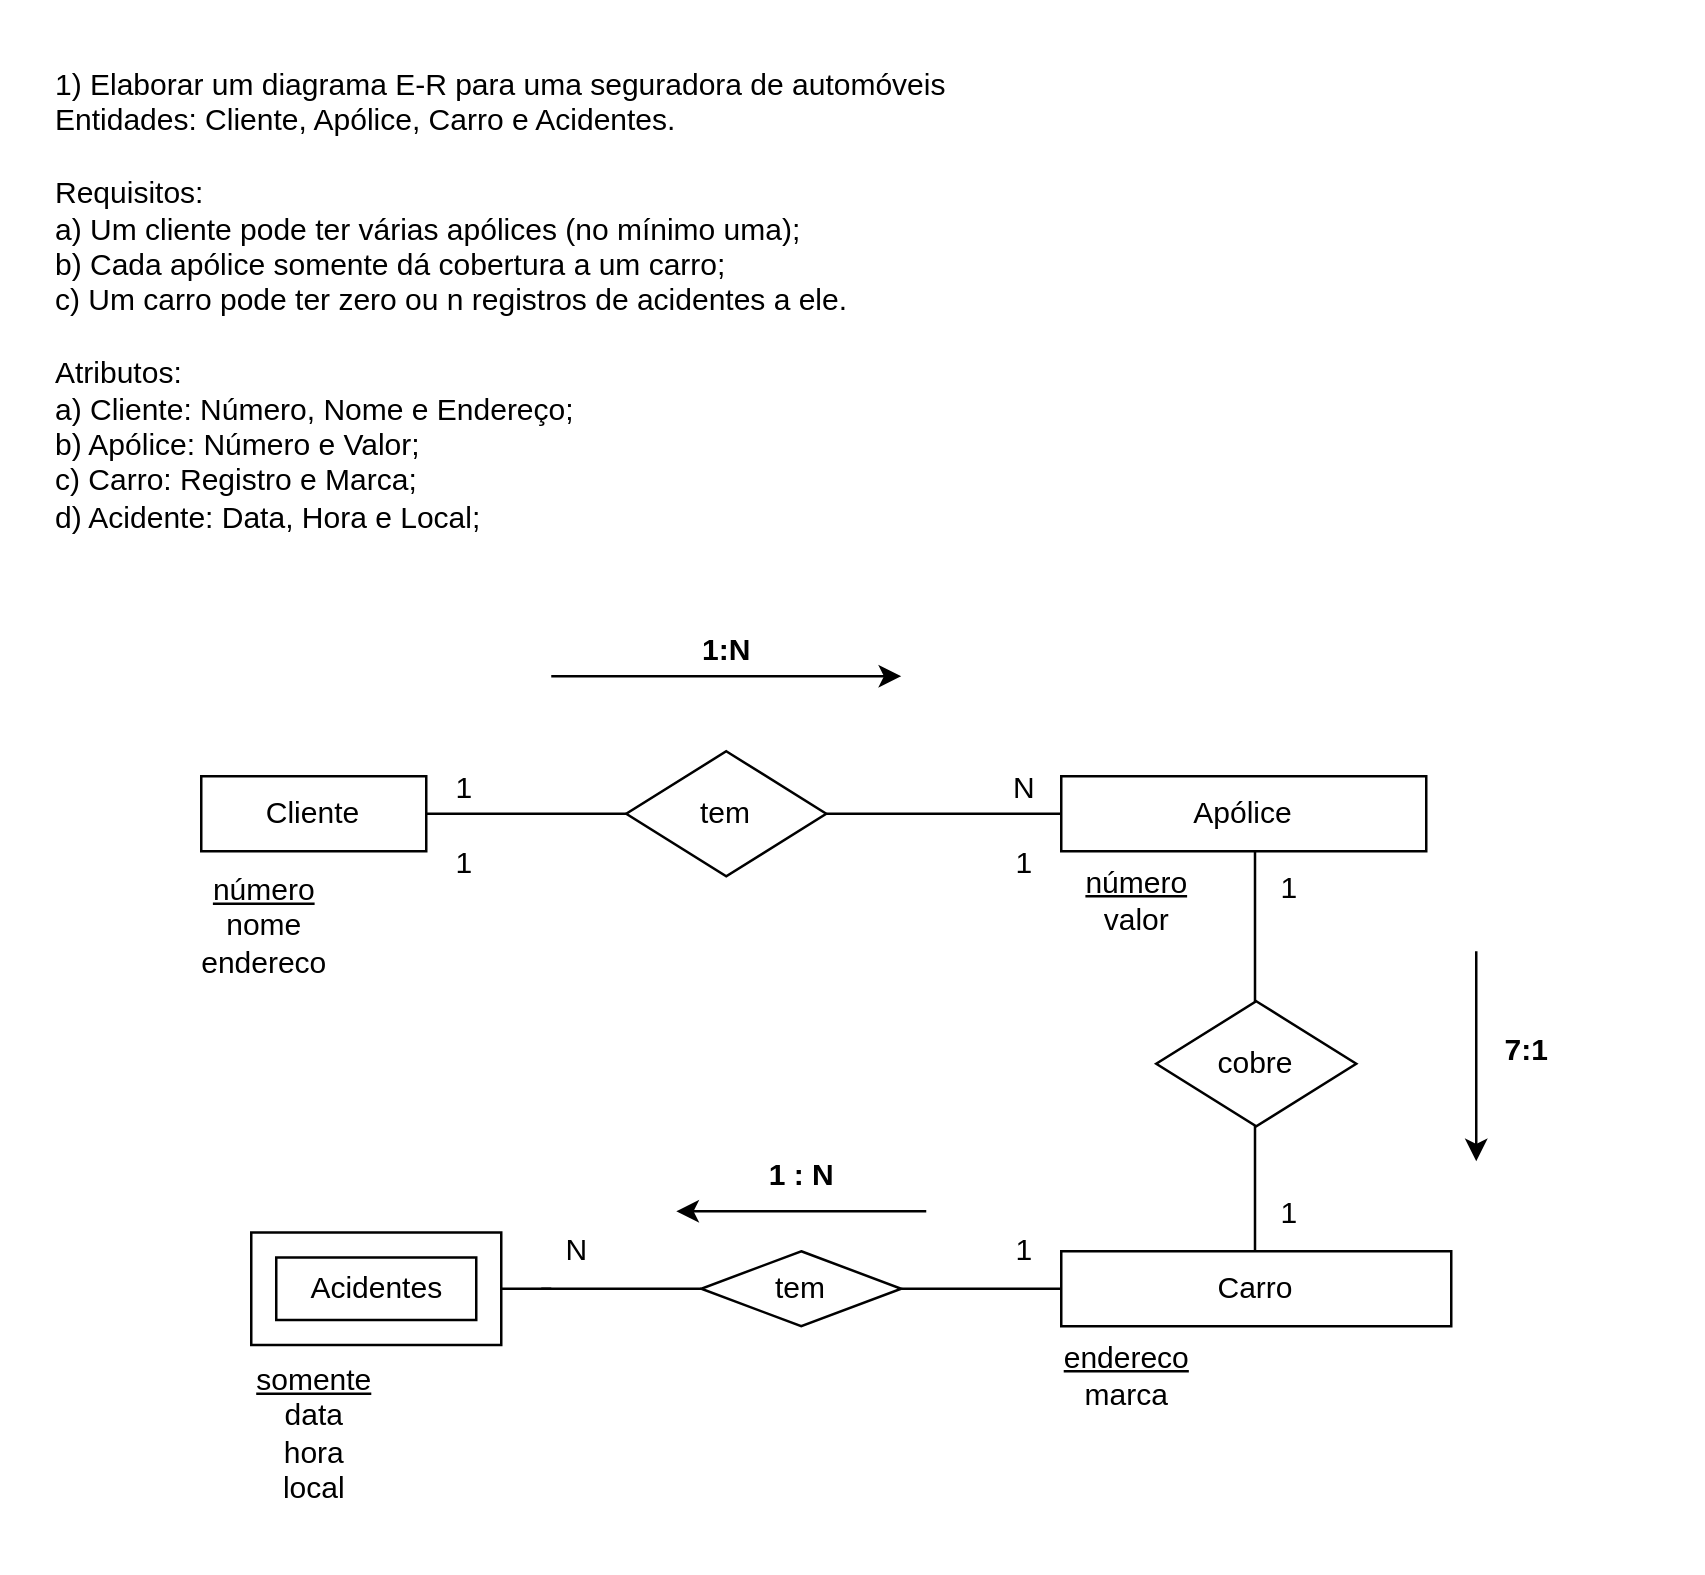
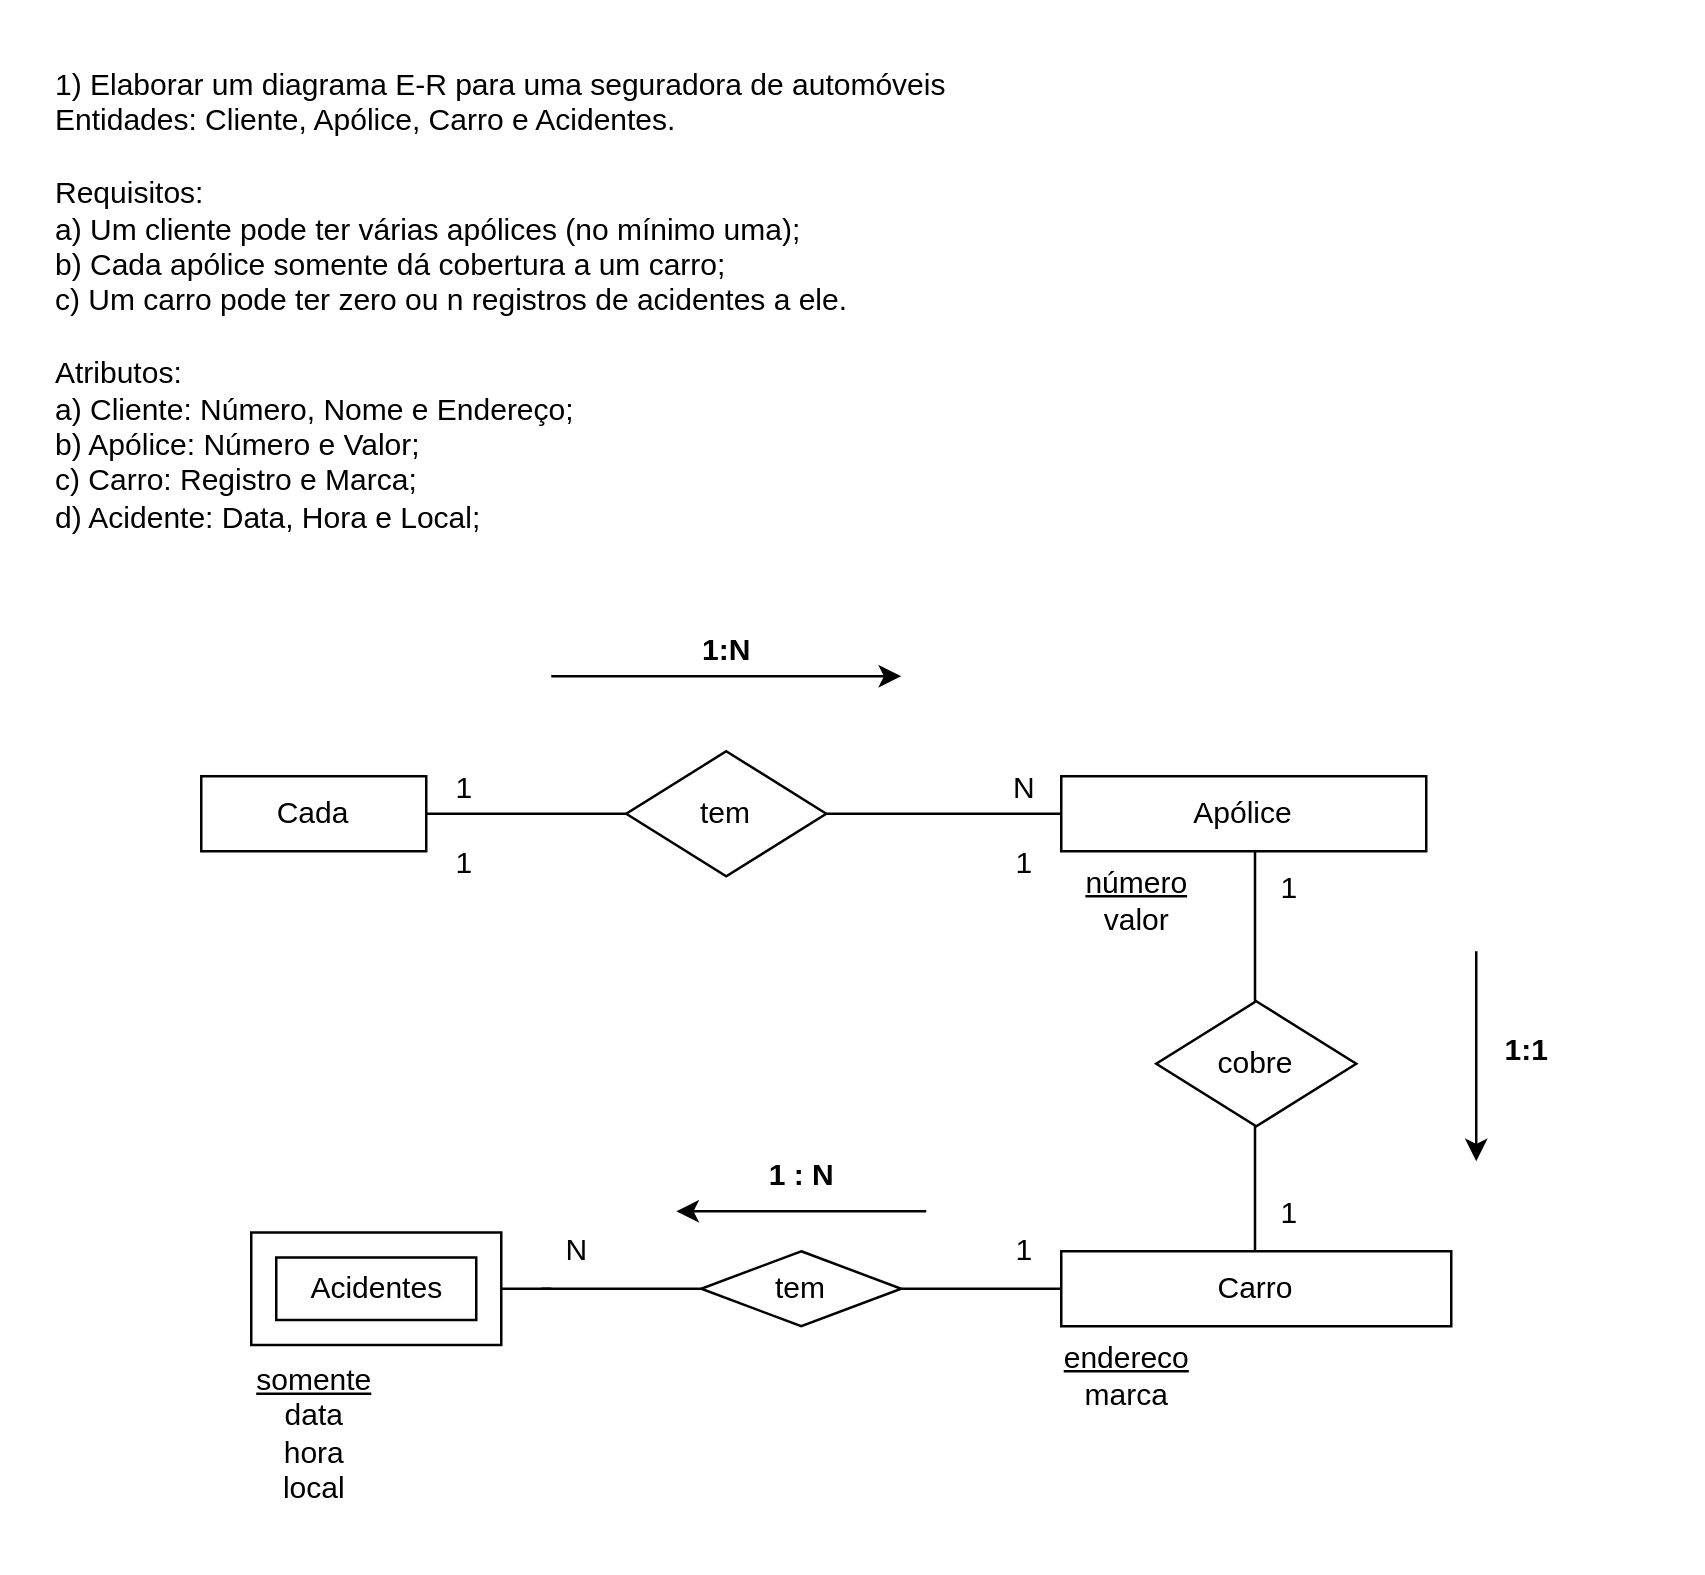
node "Cliente": label "Cliente" -> "Cada"
node "número nome endereco": removed
node "7:1": label "7:1" -> "1:1"
